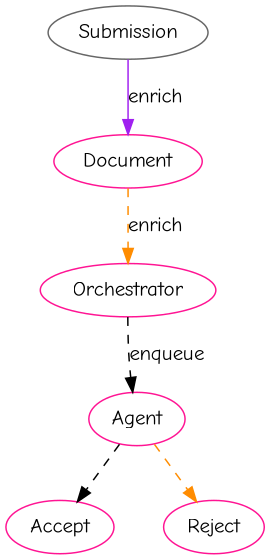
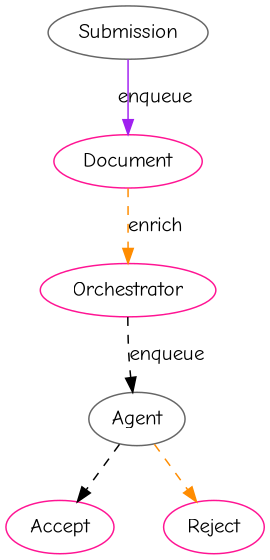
edge "Submission" -> "Document": label "enrich" -> "enqueue"
node "Agent": color deeppink -> gray40
